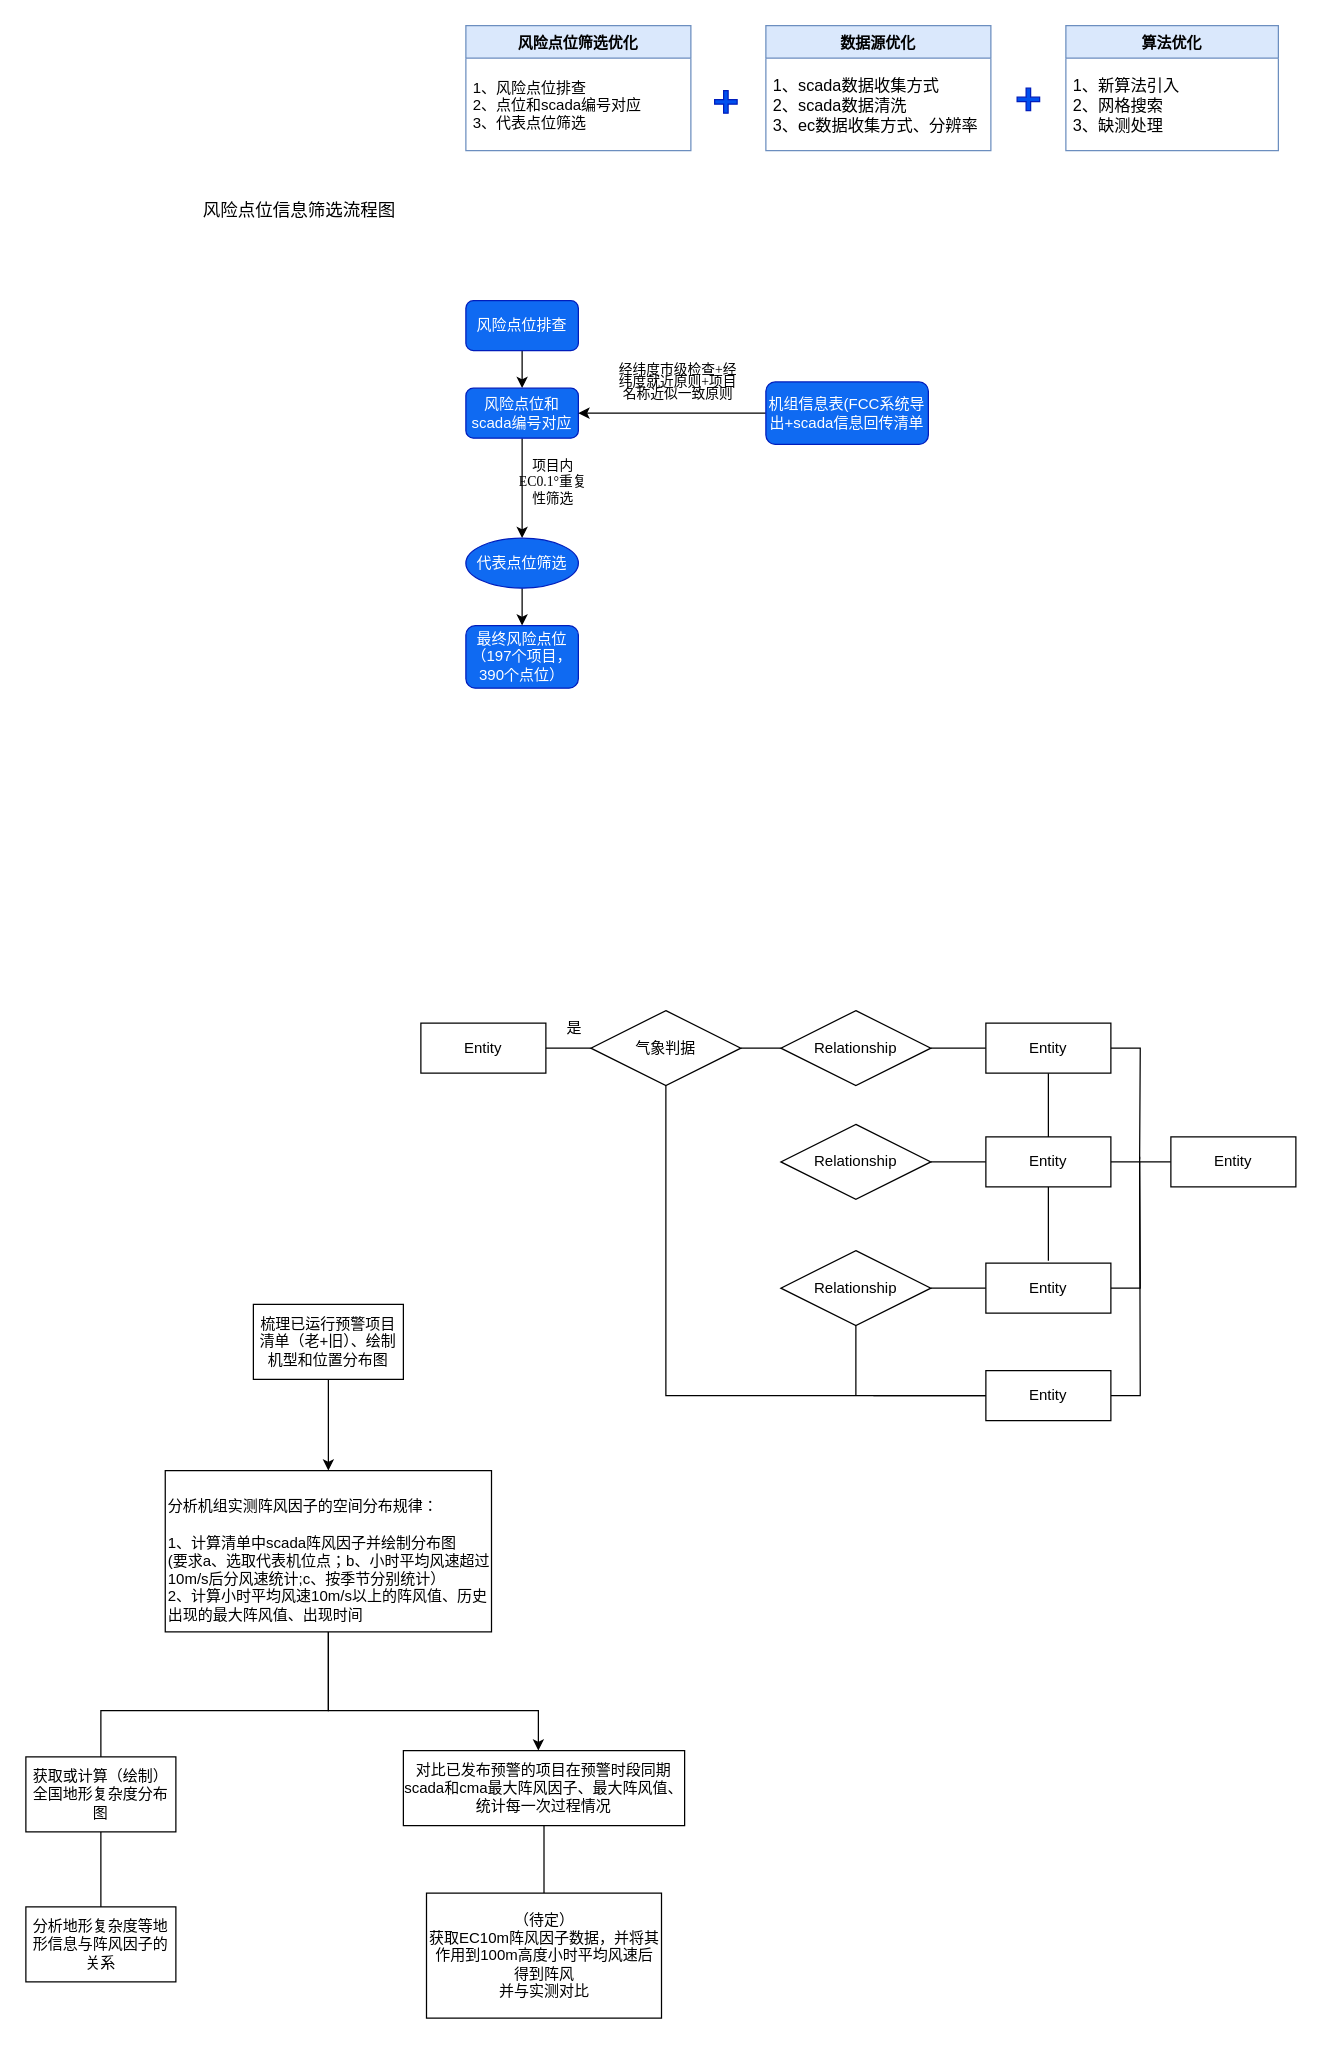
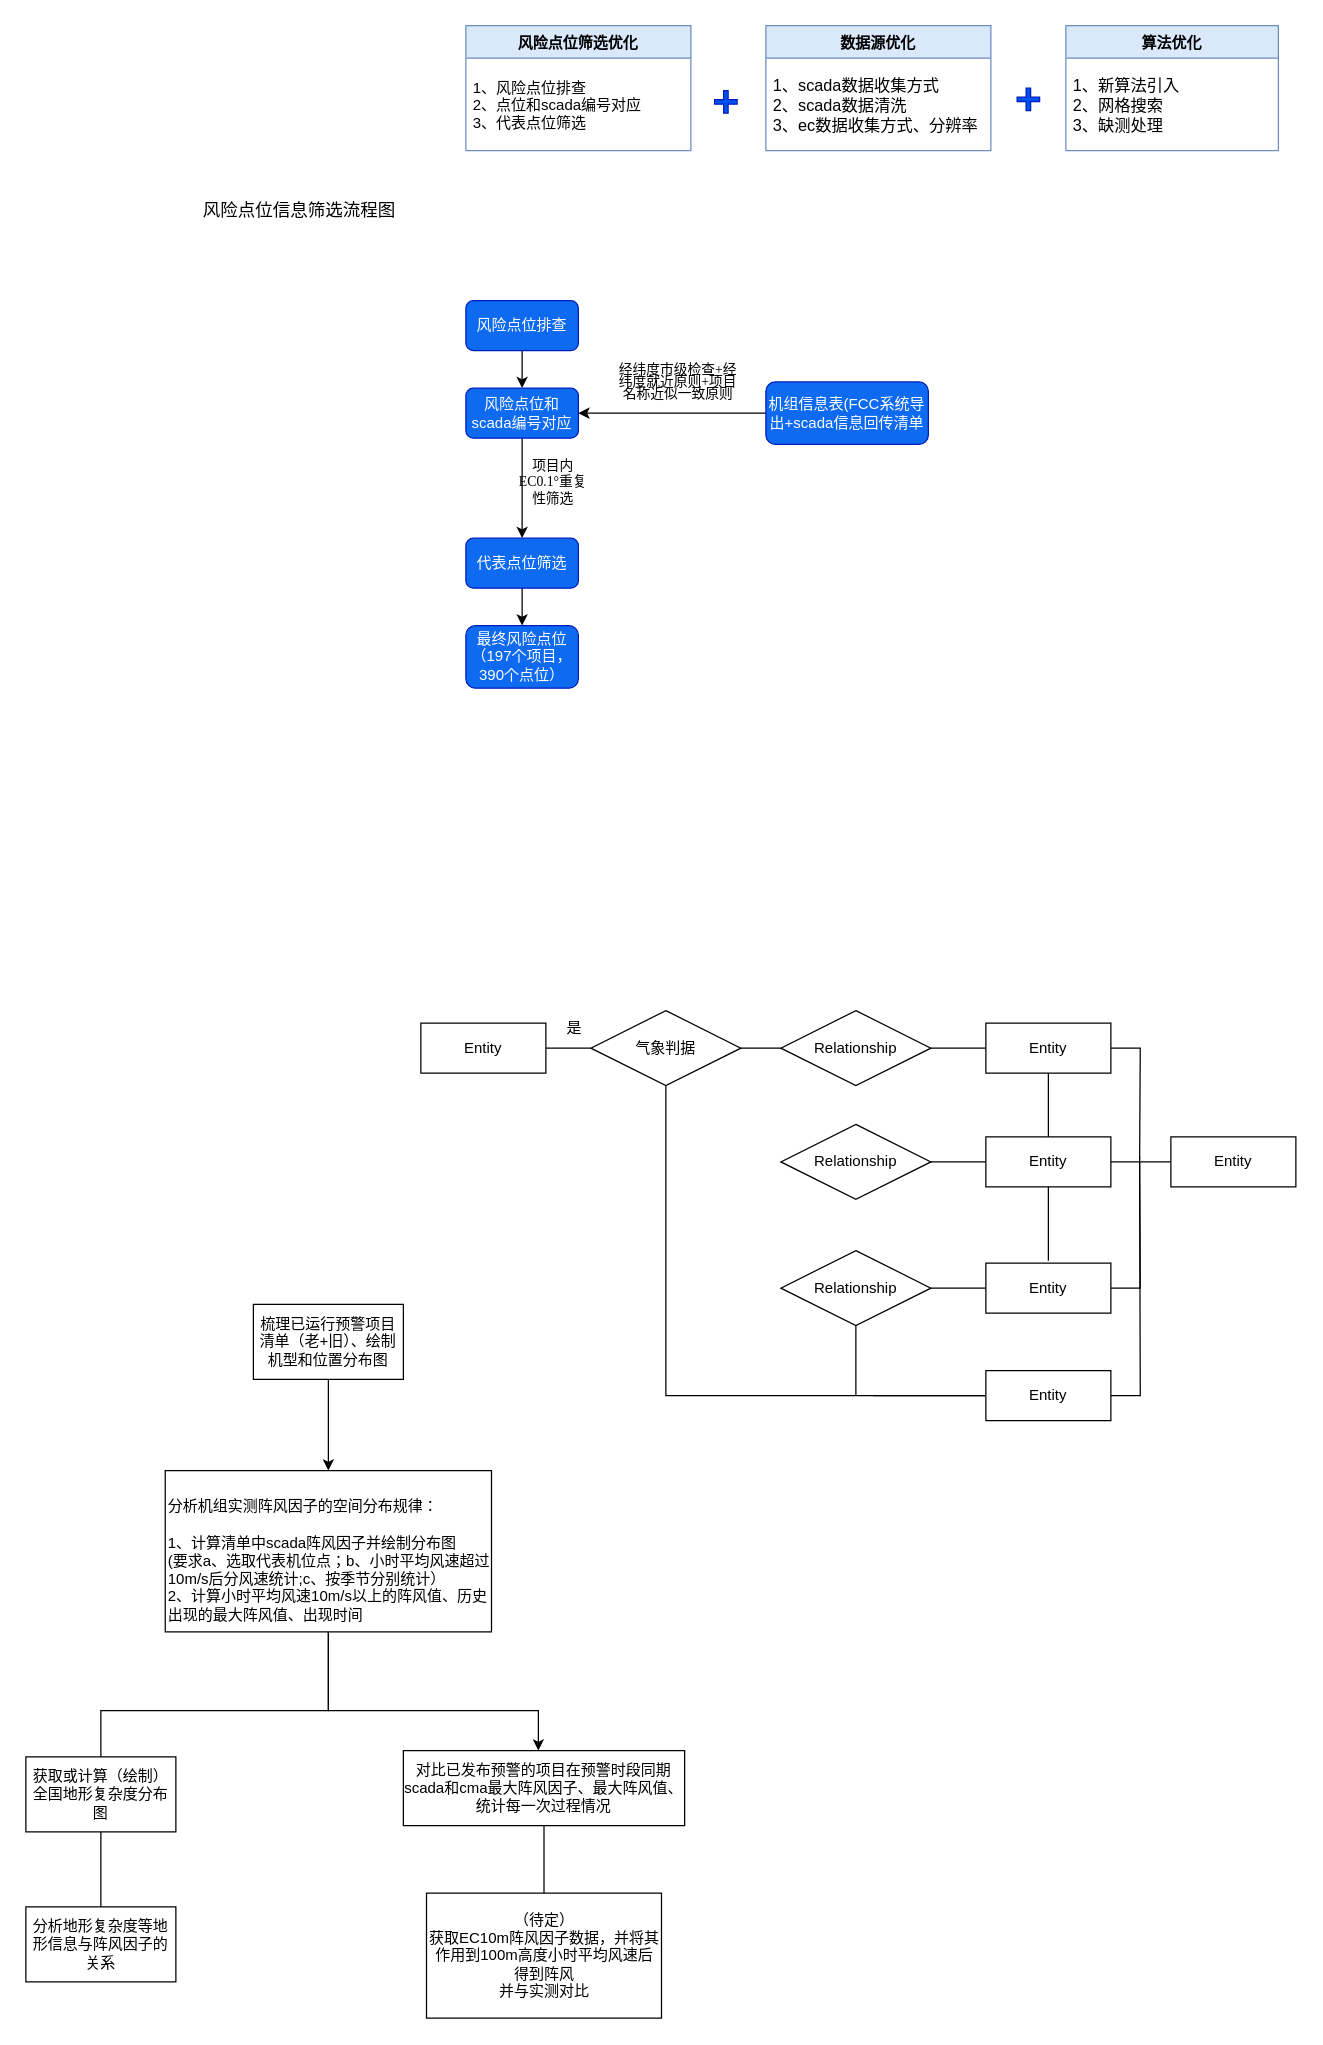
node "代表点位筛选": shape ellipse -> rounded rectangle
